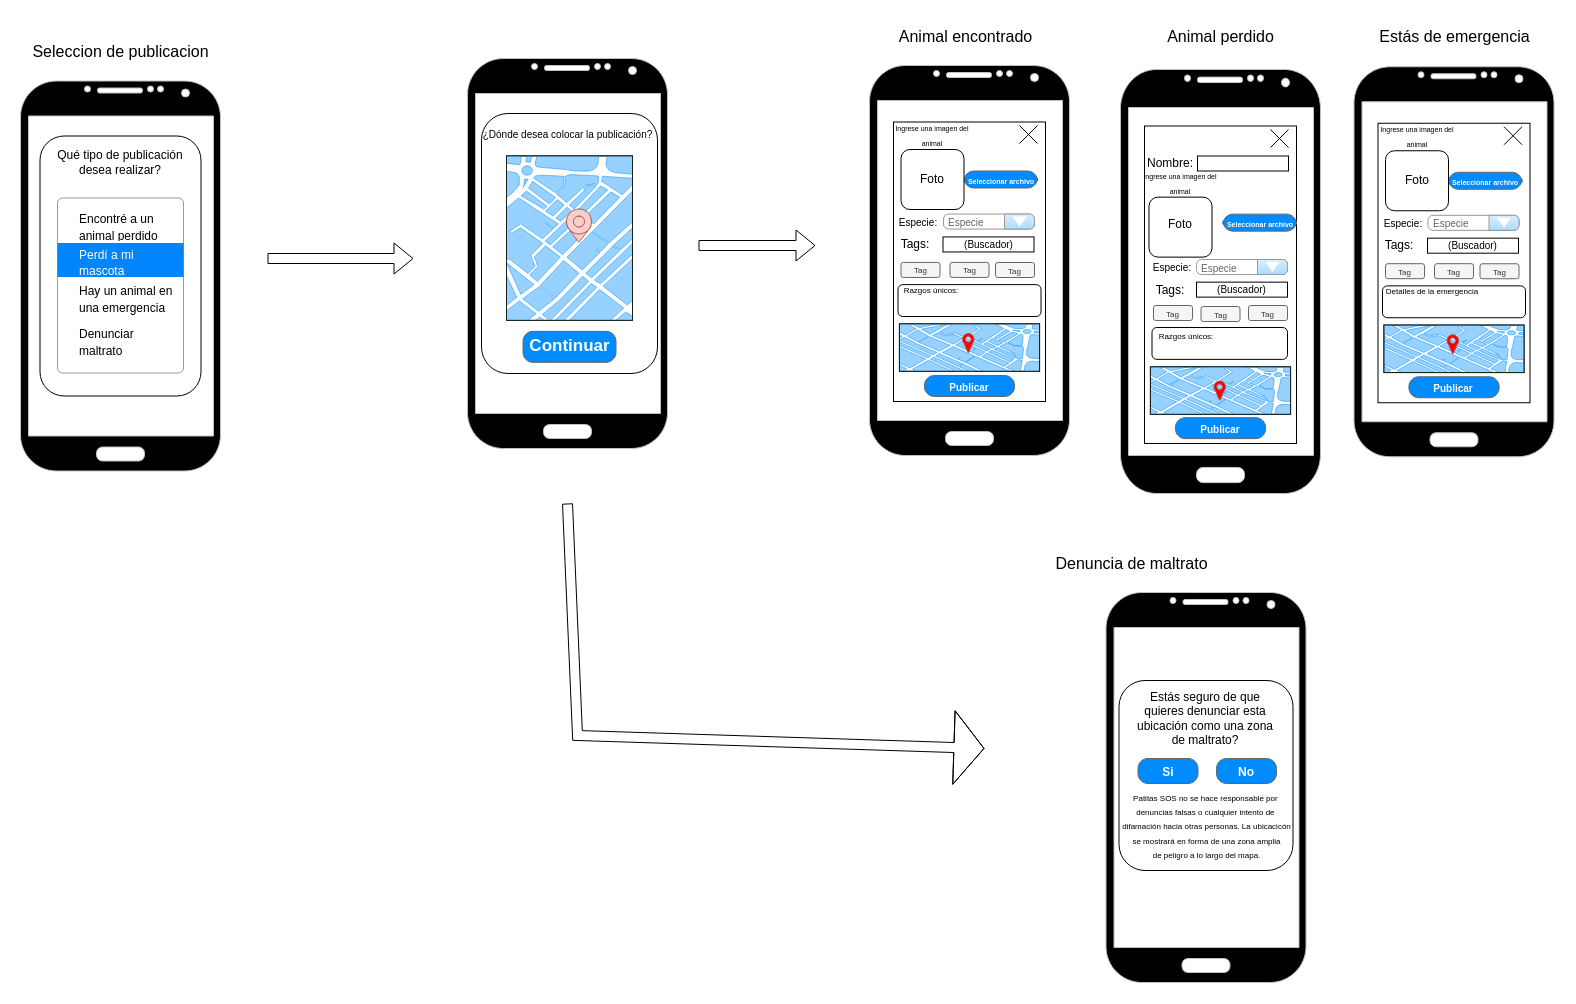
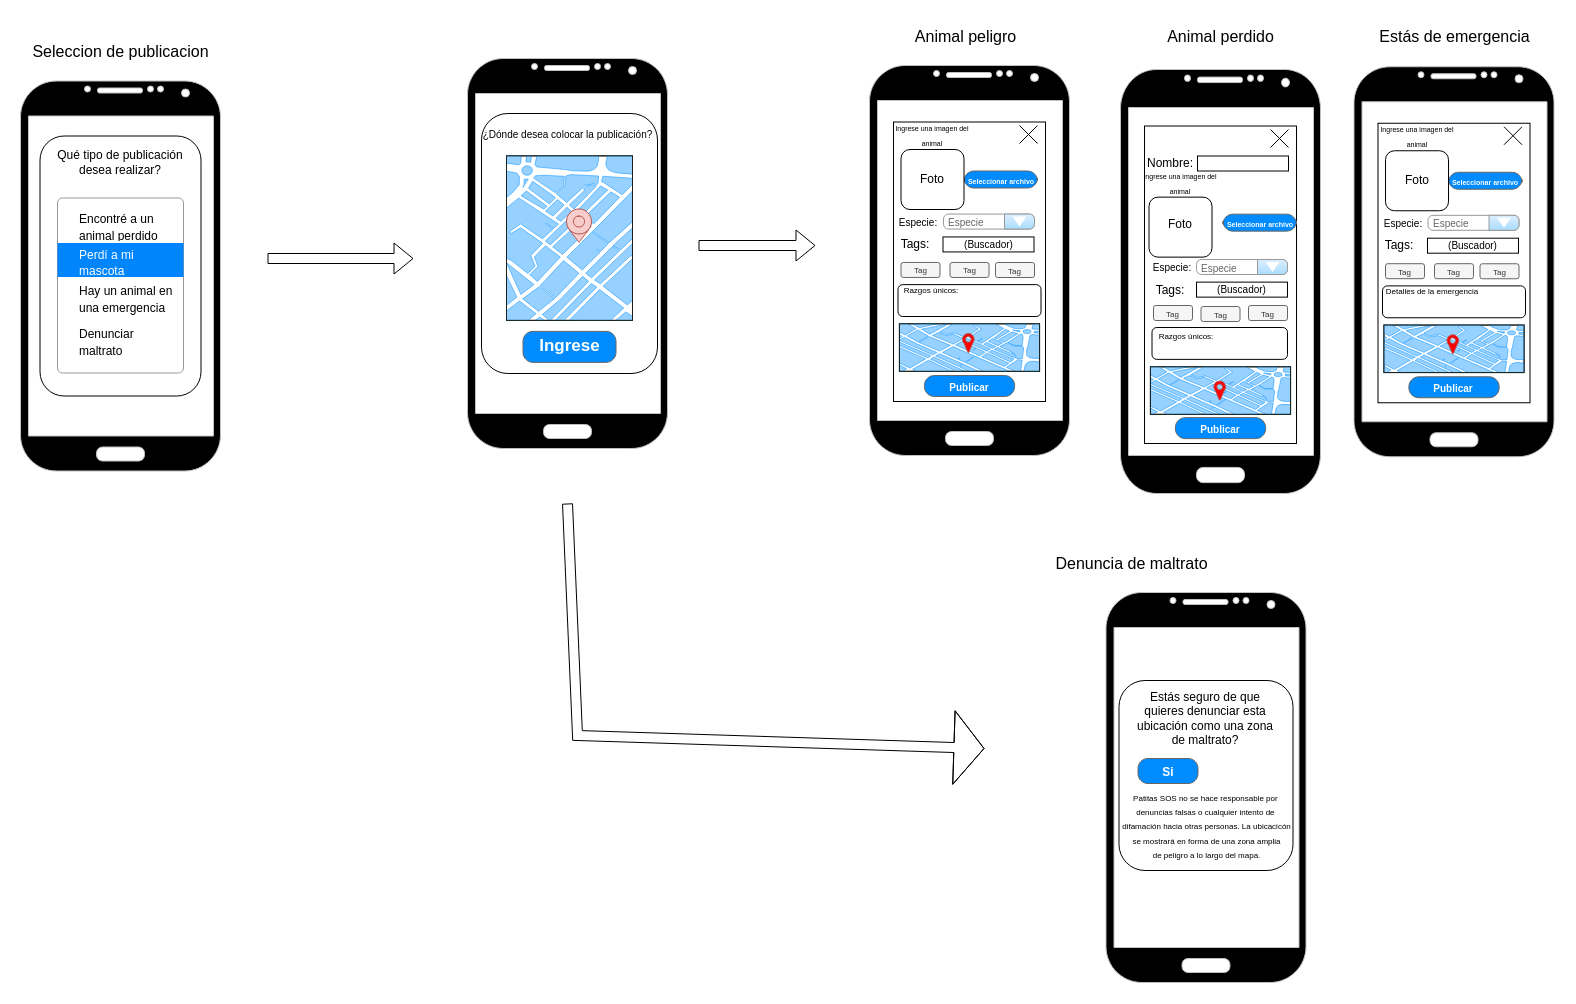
node "Animal encontrado": label "Animal encontrado" -> "Animal peligro"
node "Continuar": label "Continuar" -> "Ingrese"
node "No": removed
